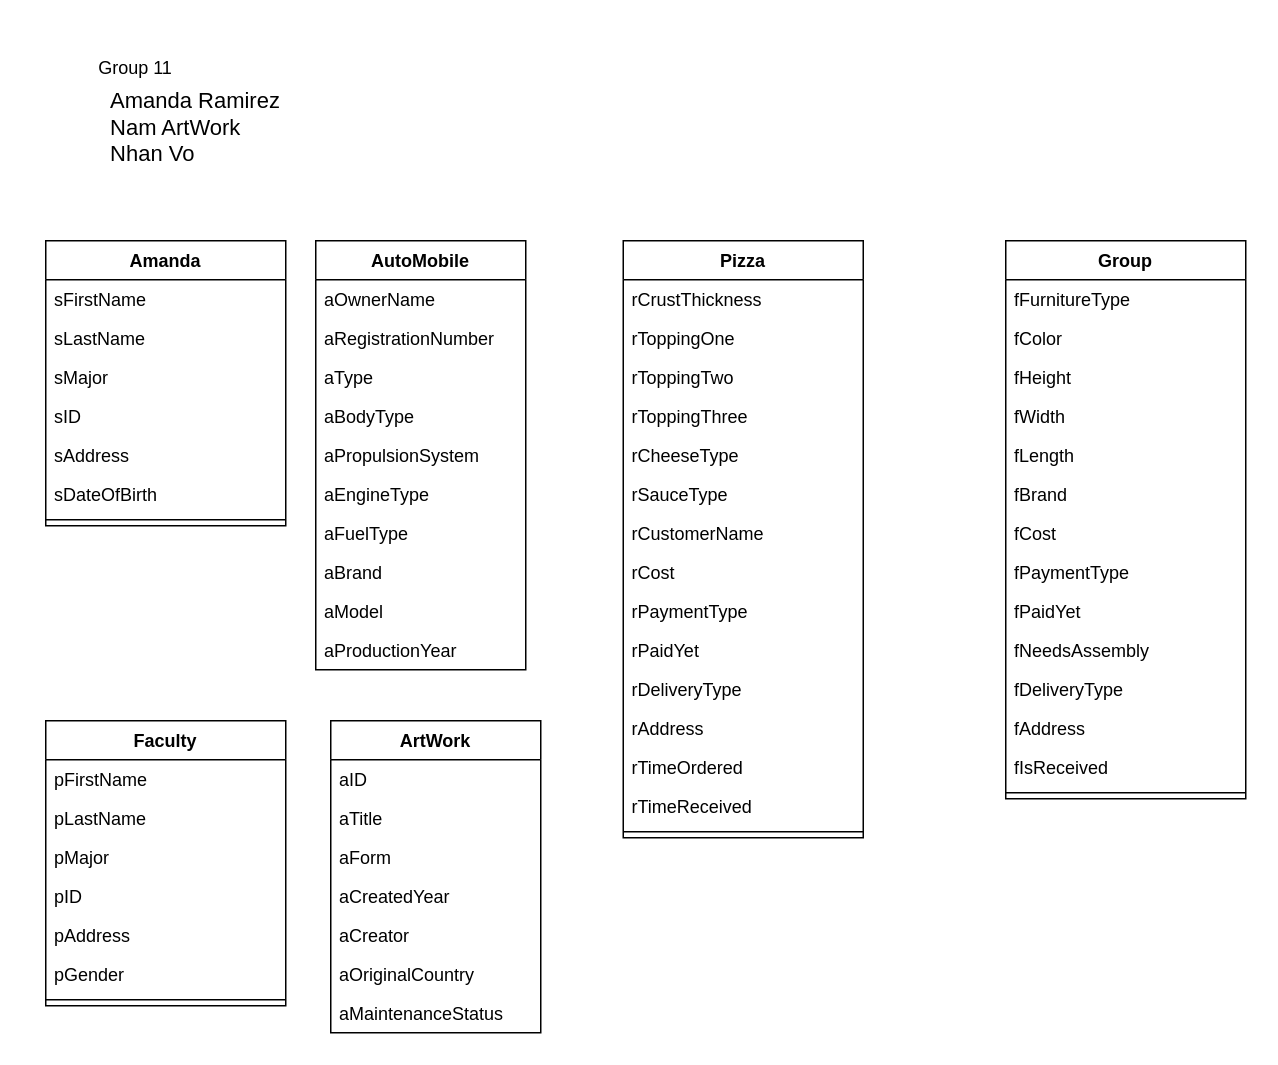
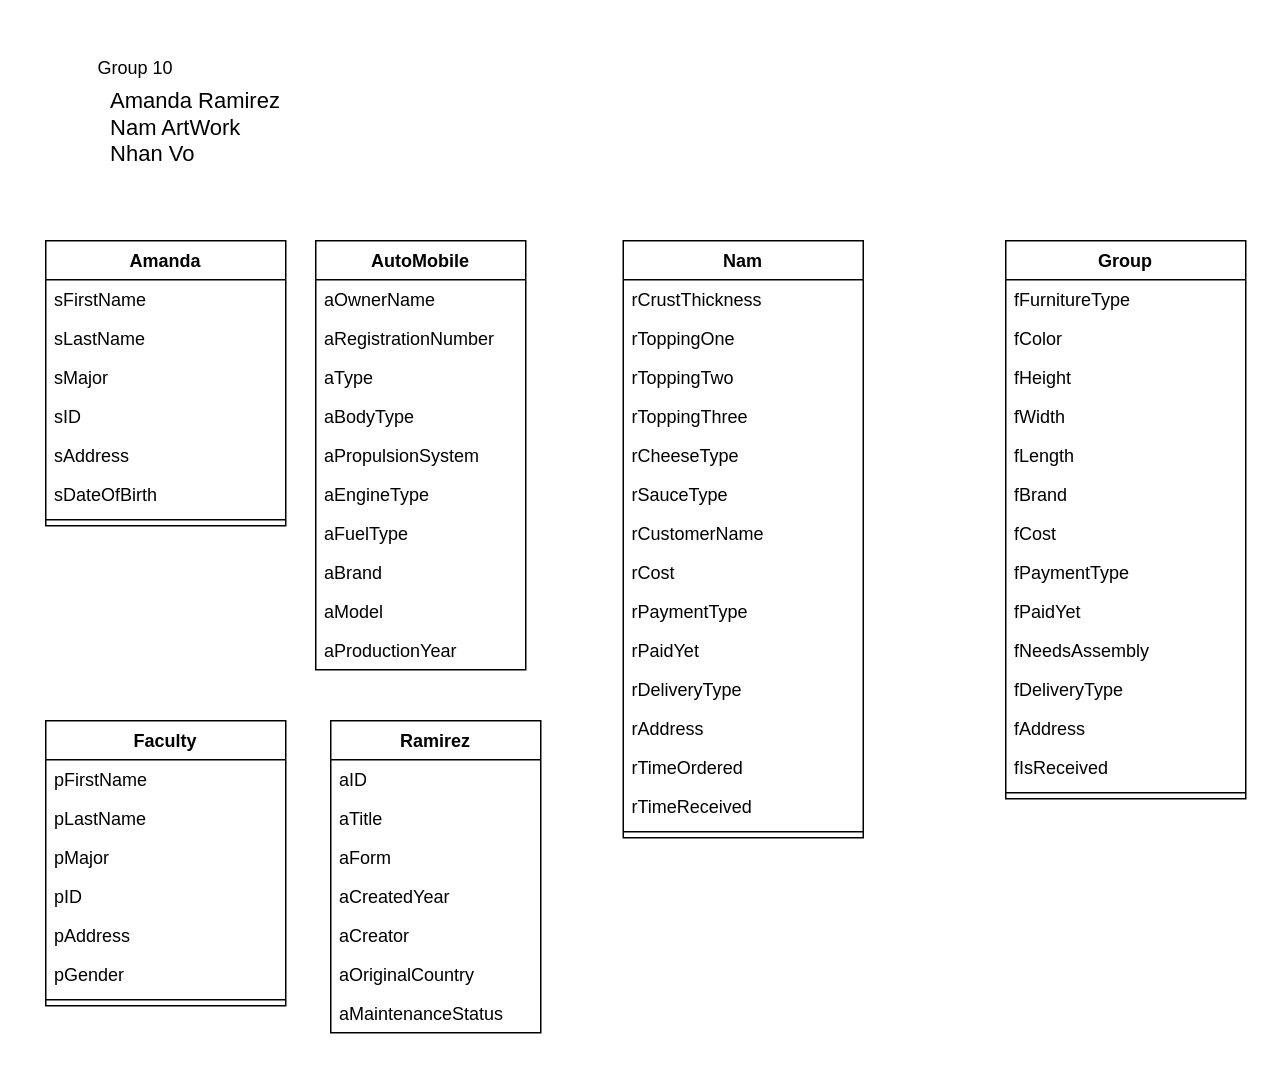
node "Group 11": label "Group 11" -> "Group 10"
node "Pizza": label "Pizza" -> "Nam"
node "ArtWork": label "ArtWork" -> "Ramirez"
